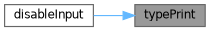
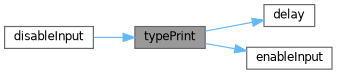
node "delay": added
node "enableInput": added
